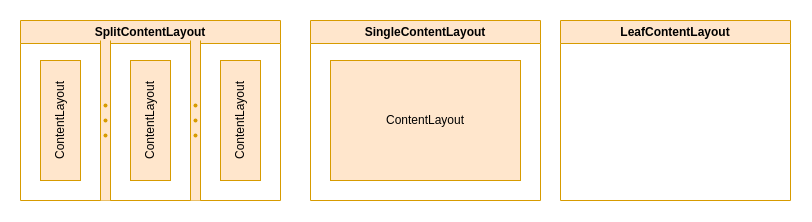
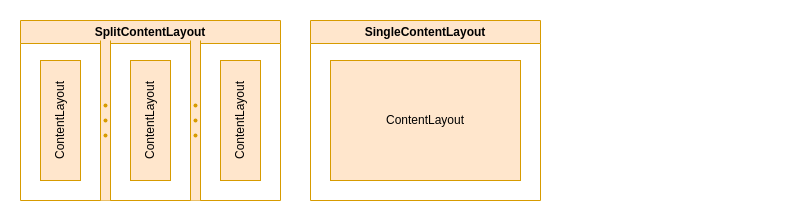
node "LeafContentLayout": removed
